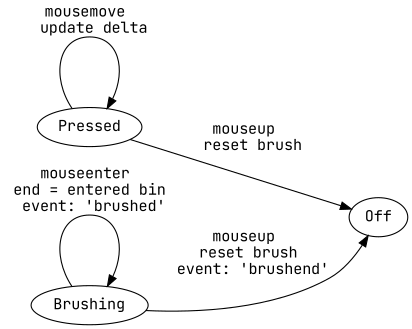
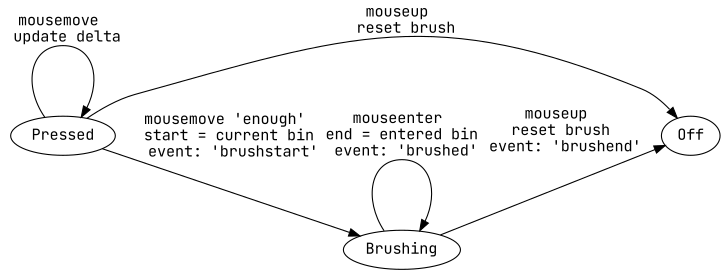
edge "Pressed" -> "Brushing": added, label "mousemove 'enough' start = current bin event: 'brushstart'"
